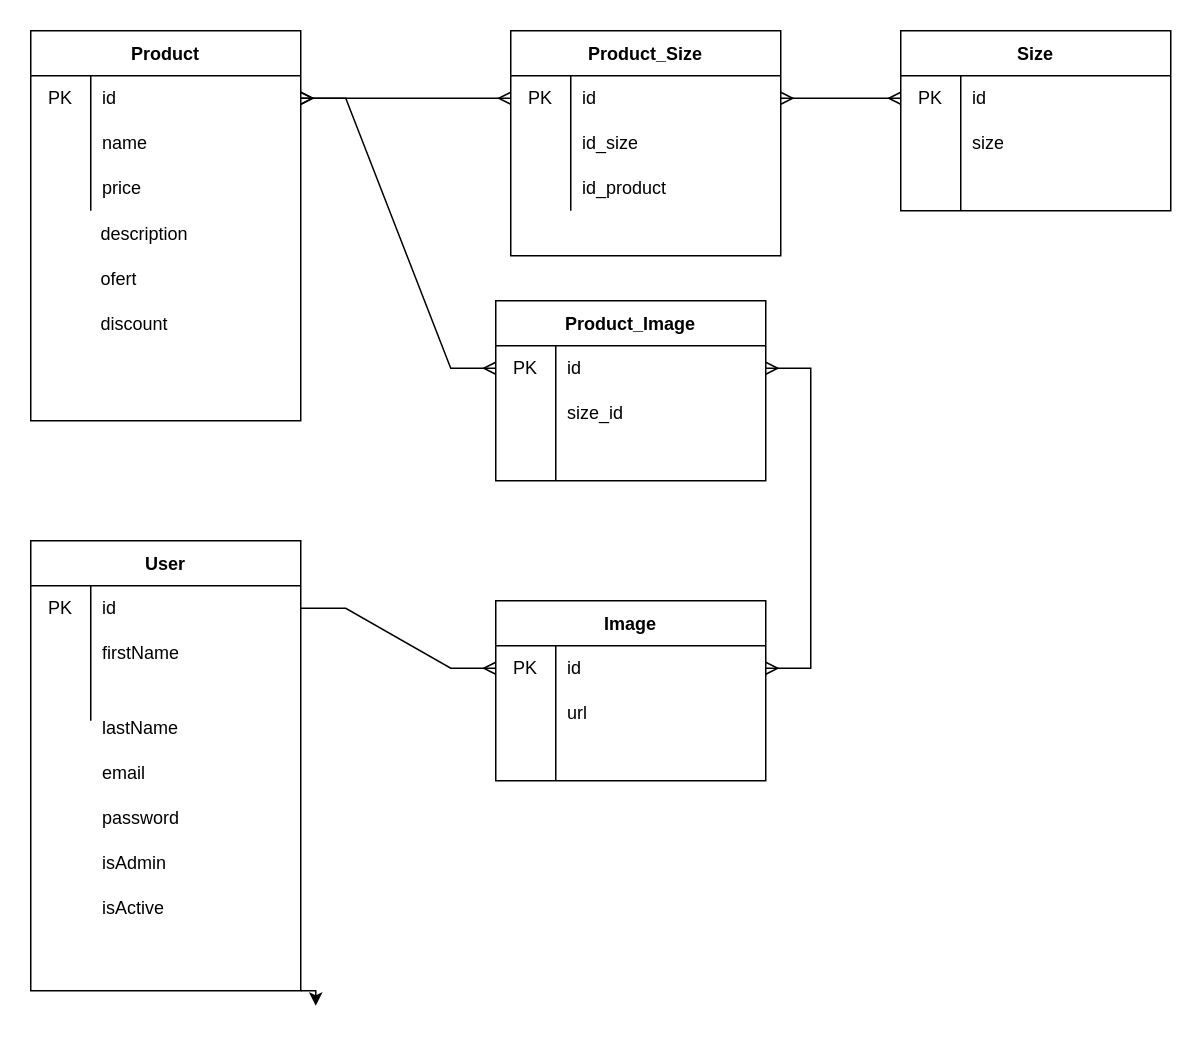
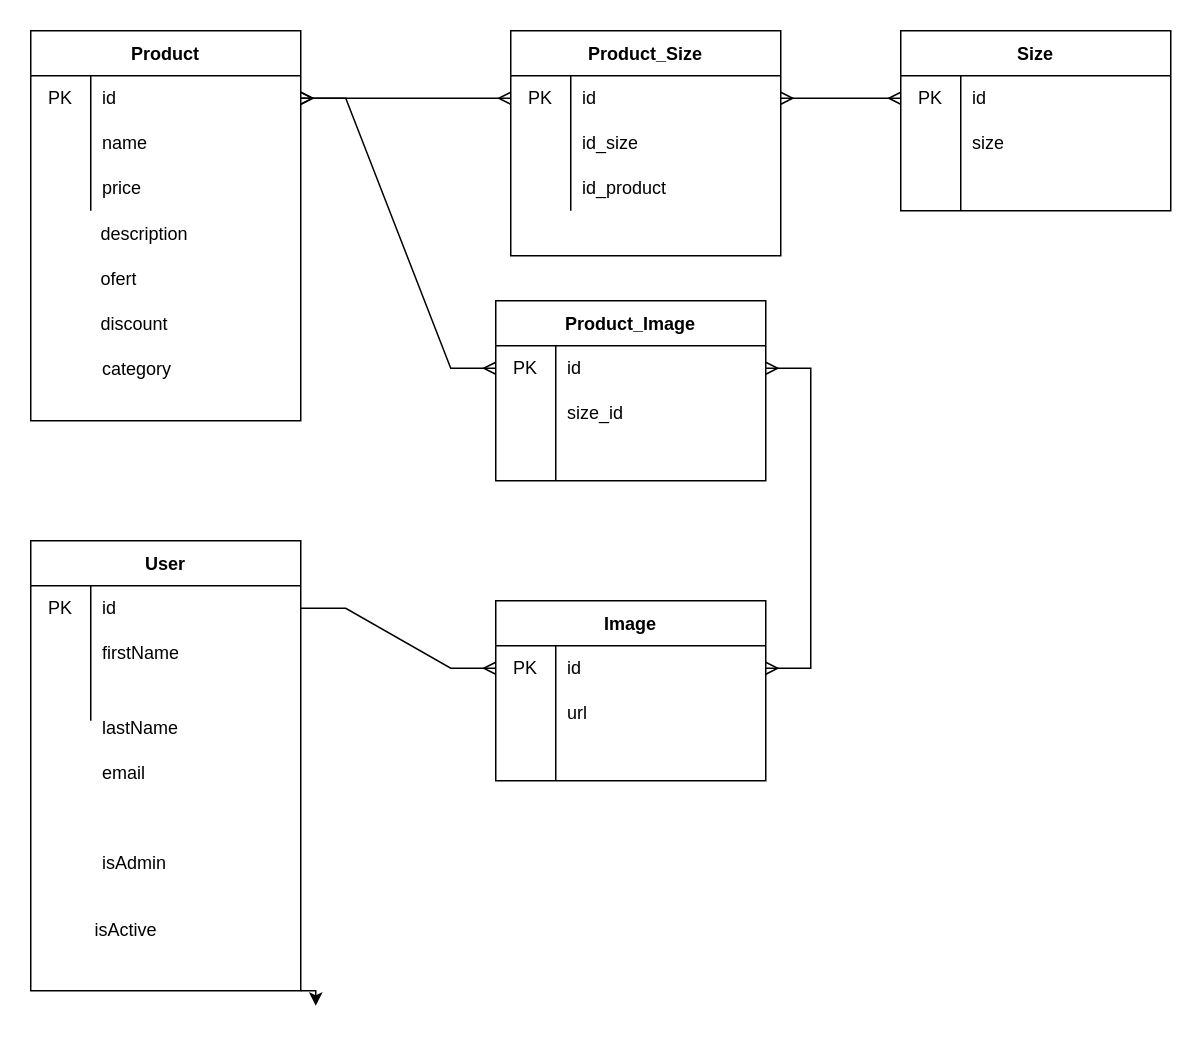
node "category": added
node "password": removed
node "isActive": moved (196, 908) -> (188, 931)
